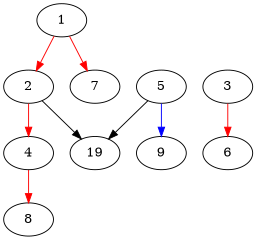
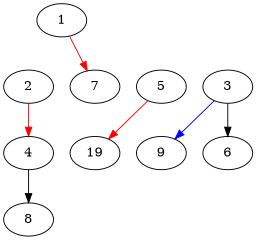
edge "1" -> "2": removed
edge "5" -> "9": now "3" -> "9"
edge "3" -> "6": color red -> black
edge "2" -> "19": removed
edge "5" -> "19": color black -> red
edge "4" -> "8": color red -> black
